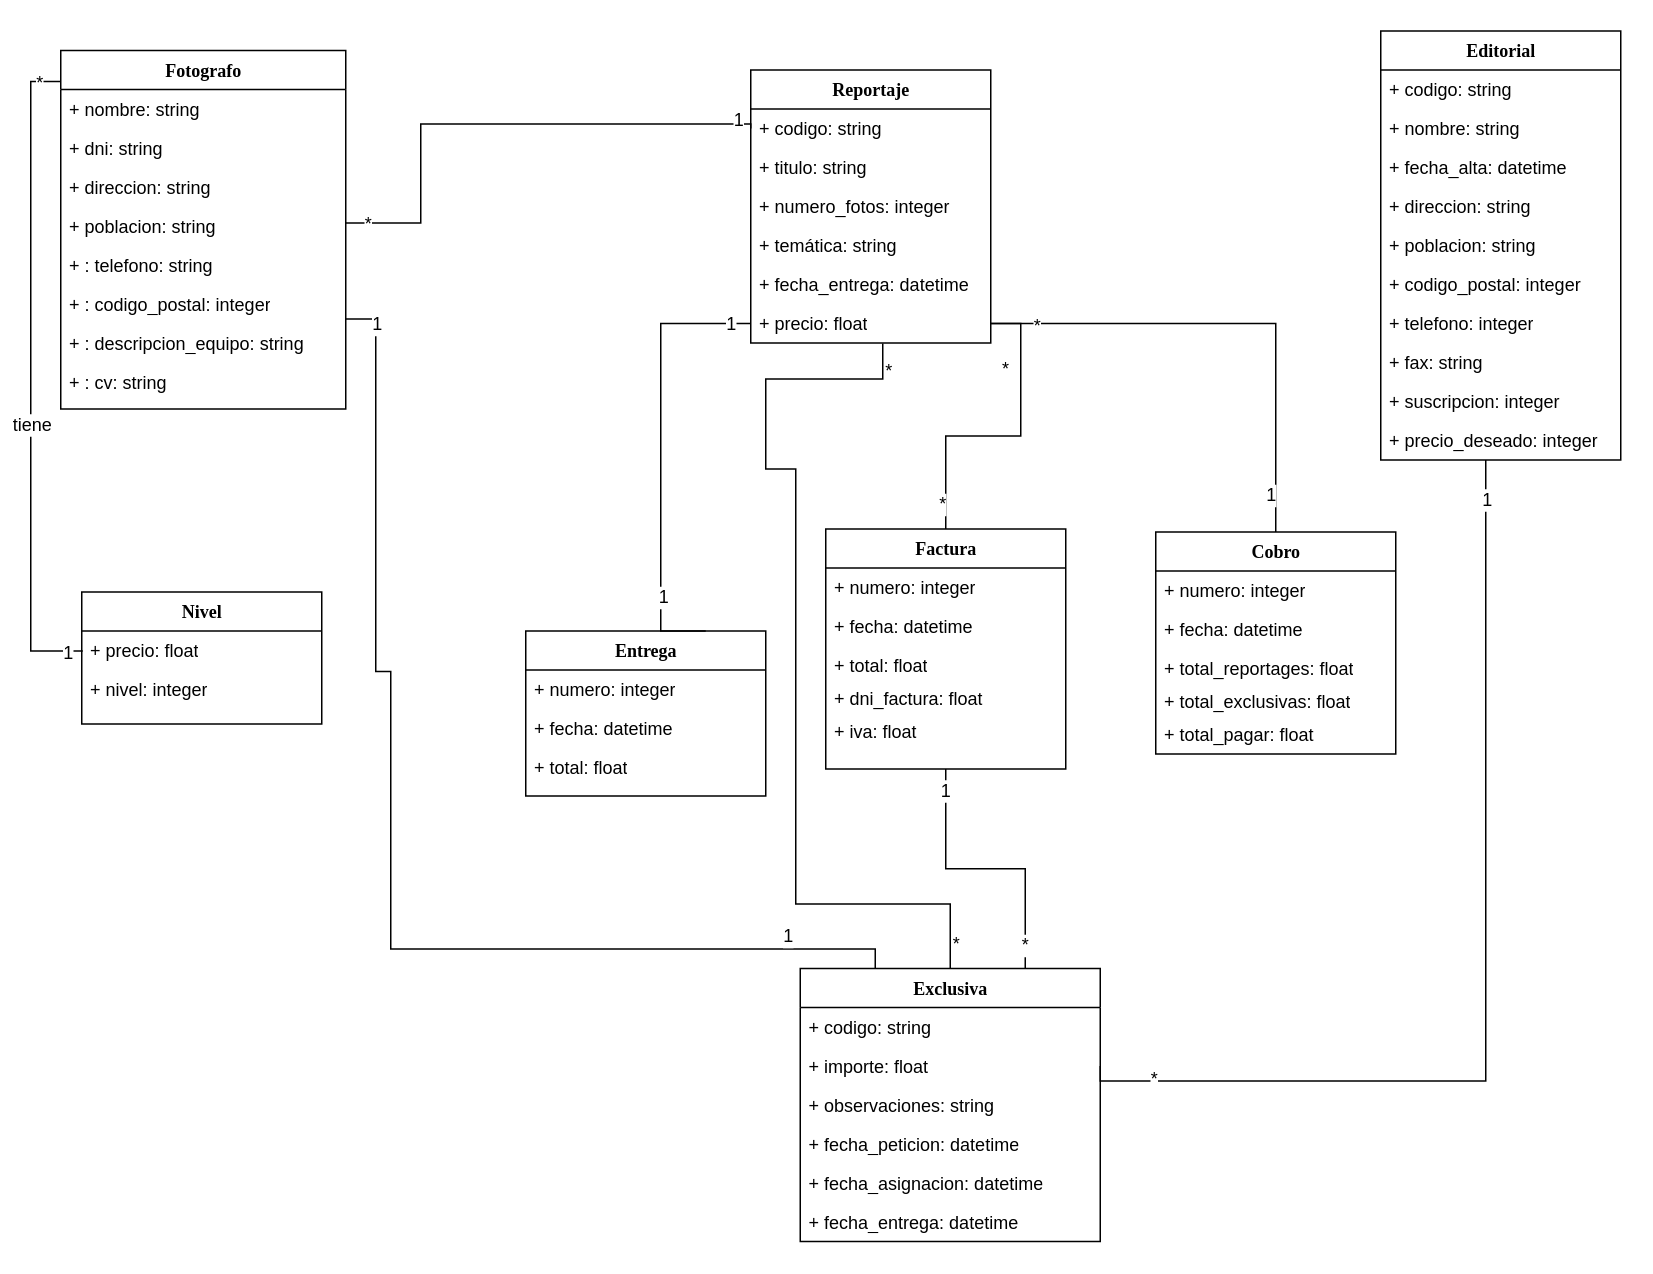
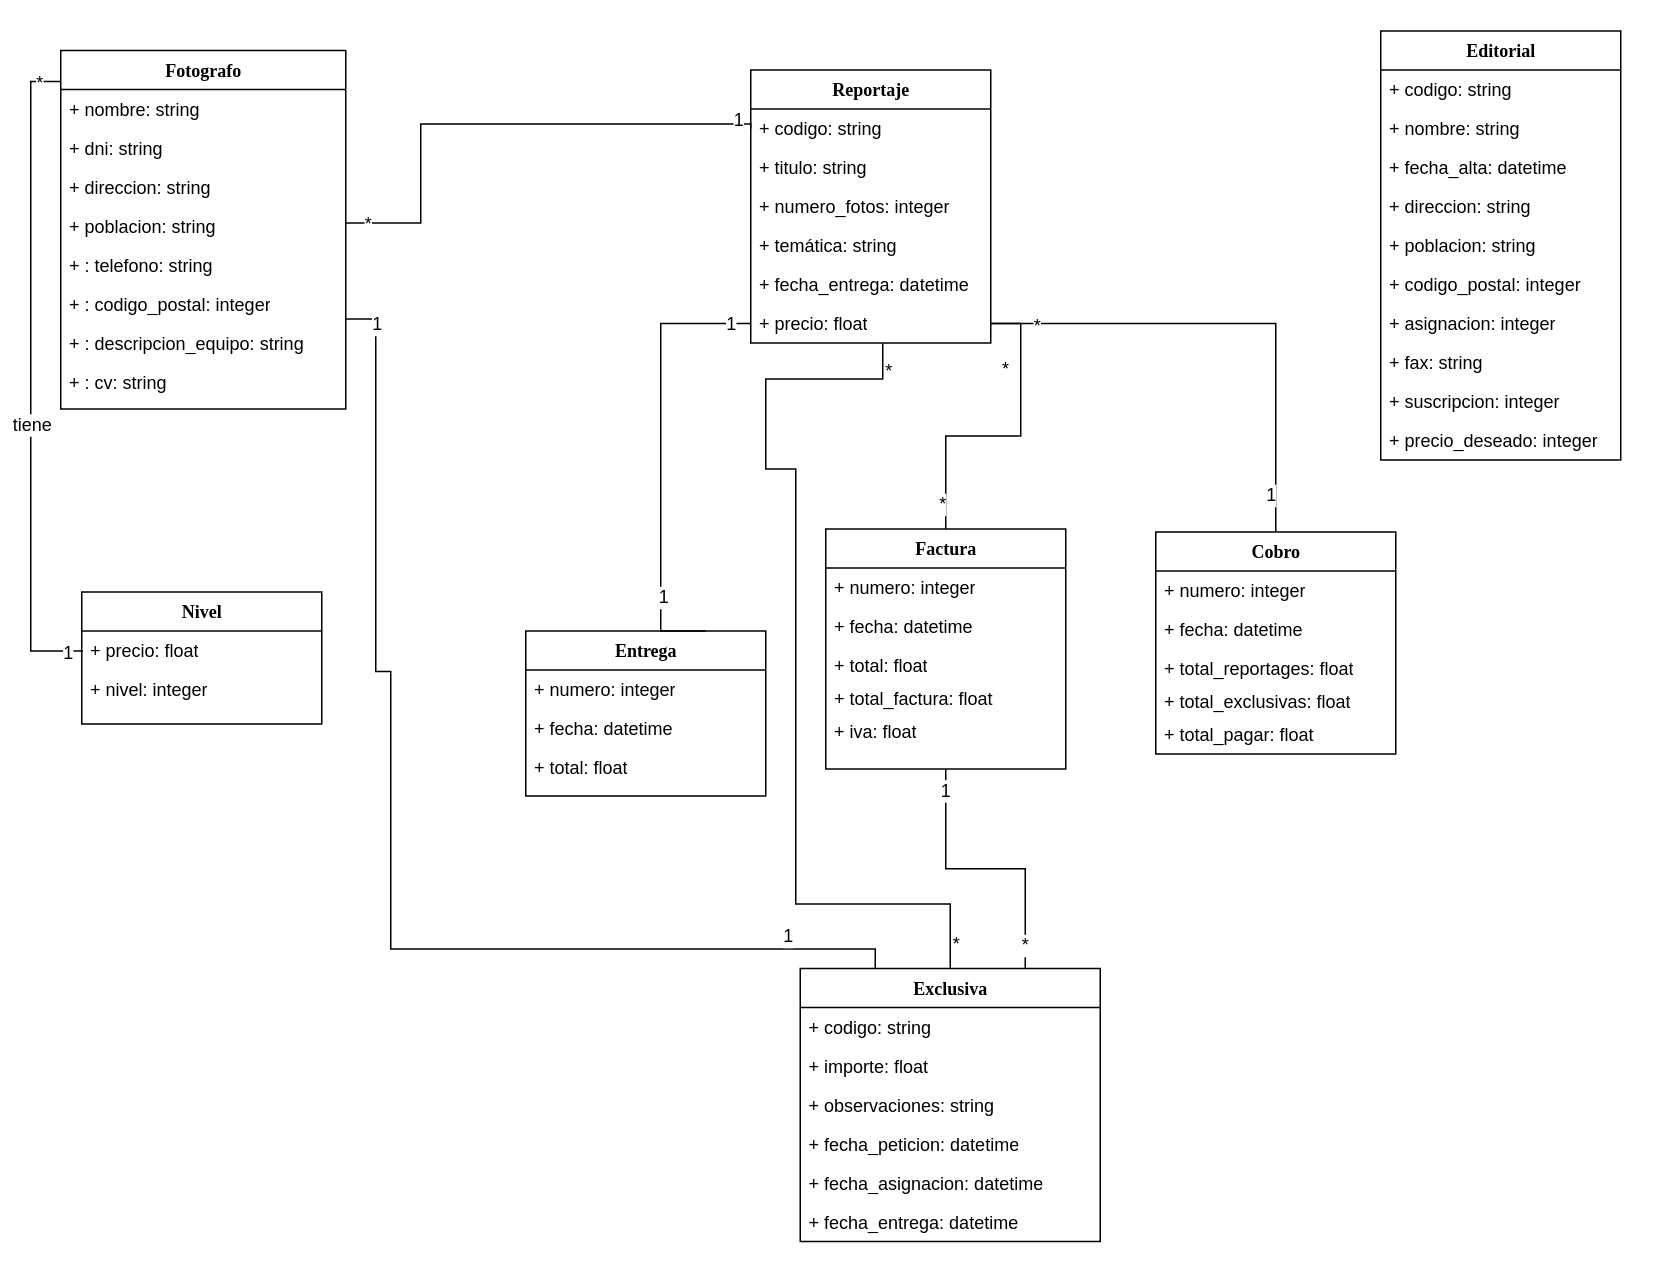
node "+ telefono: integer": label "+ telefono: integer" -> "+ asignacion: integer"
node "+ dni_factura: float": label "+ dni_factura: float" -> "+ total_factura: float"
edge "+ precio_deseado: integer" -- "+ importe: float": removed, labels "1", "*"
